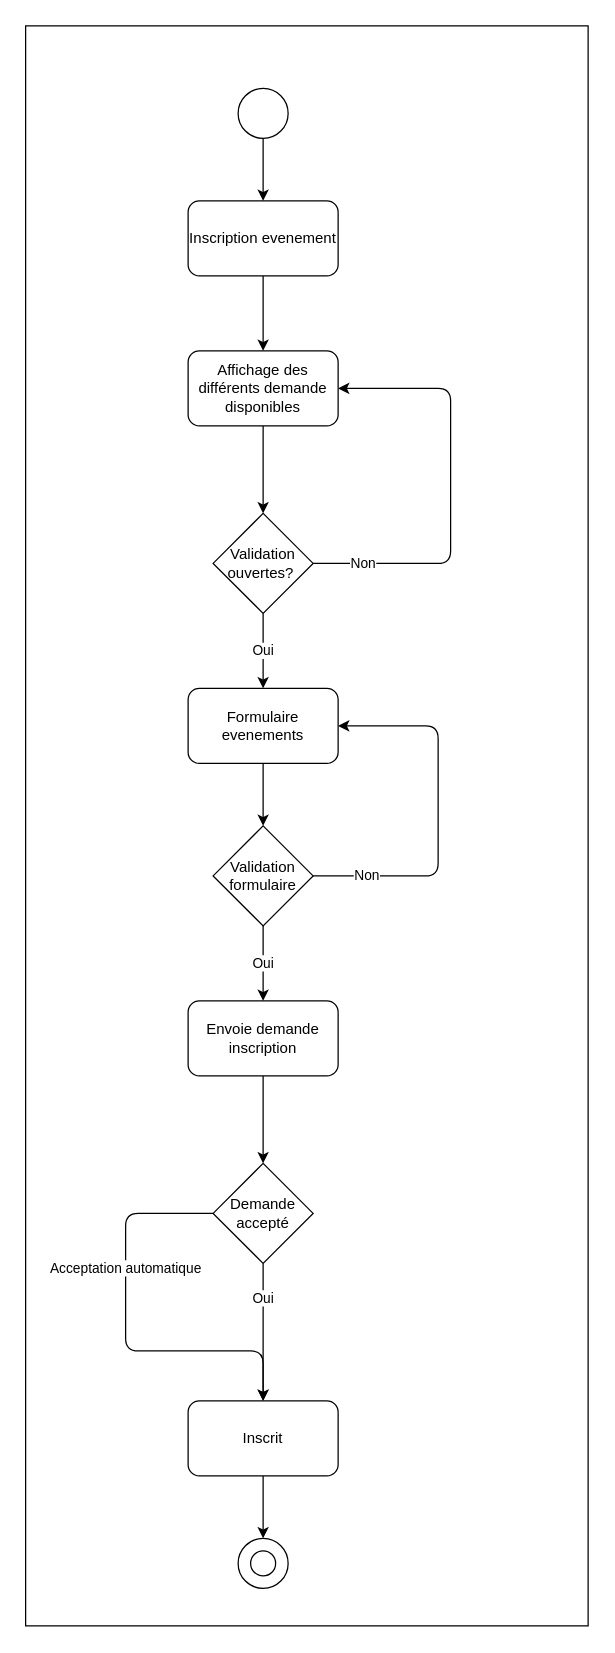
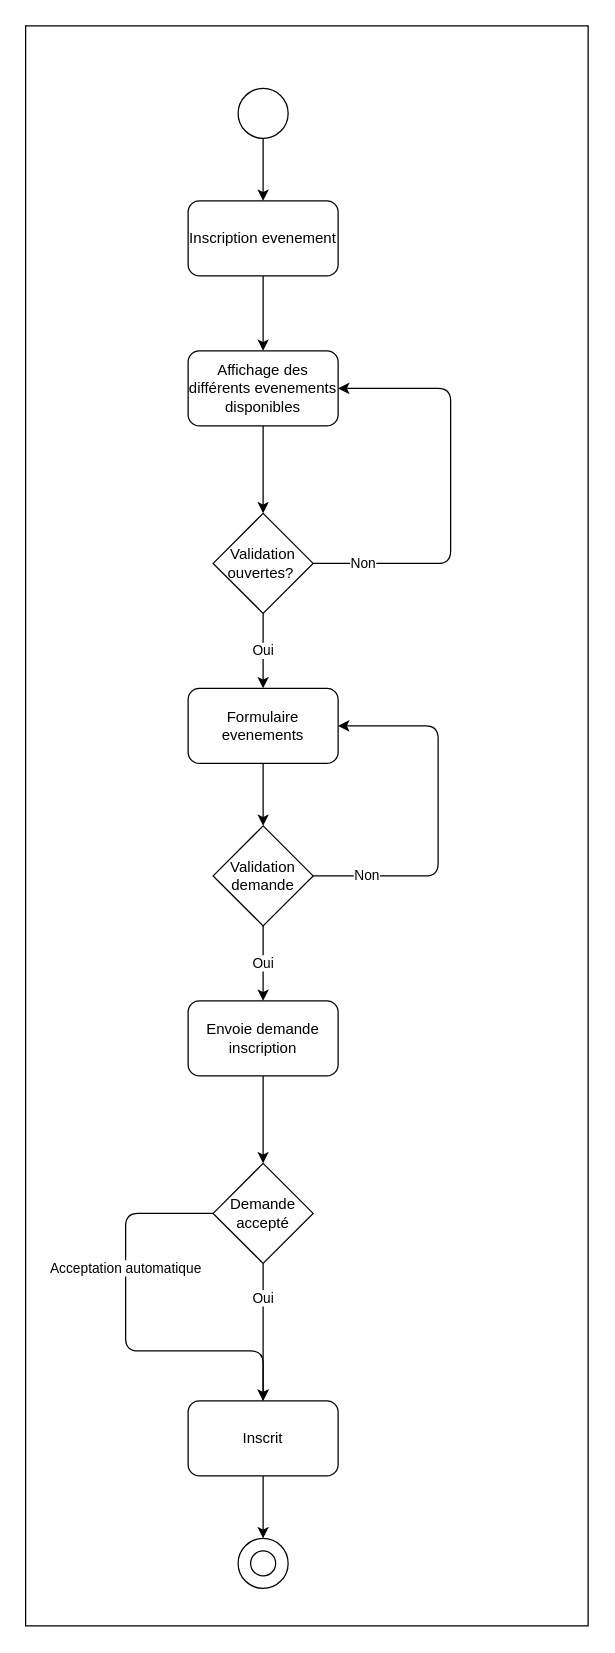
node "Affichage des différents demande disponibles": label "Affichage des différents demande disponibles" -> "Affichage des différents evenements disponibles"
node "Validation formulaire": label "Validation formulaire" -> "Validation demande"
